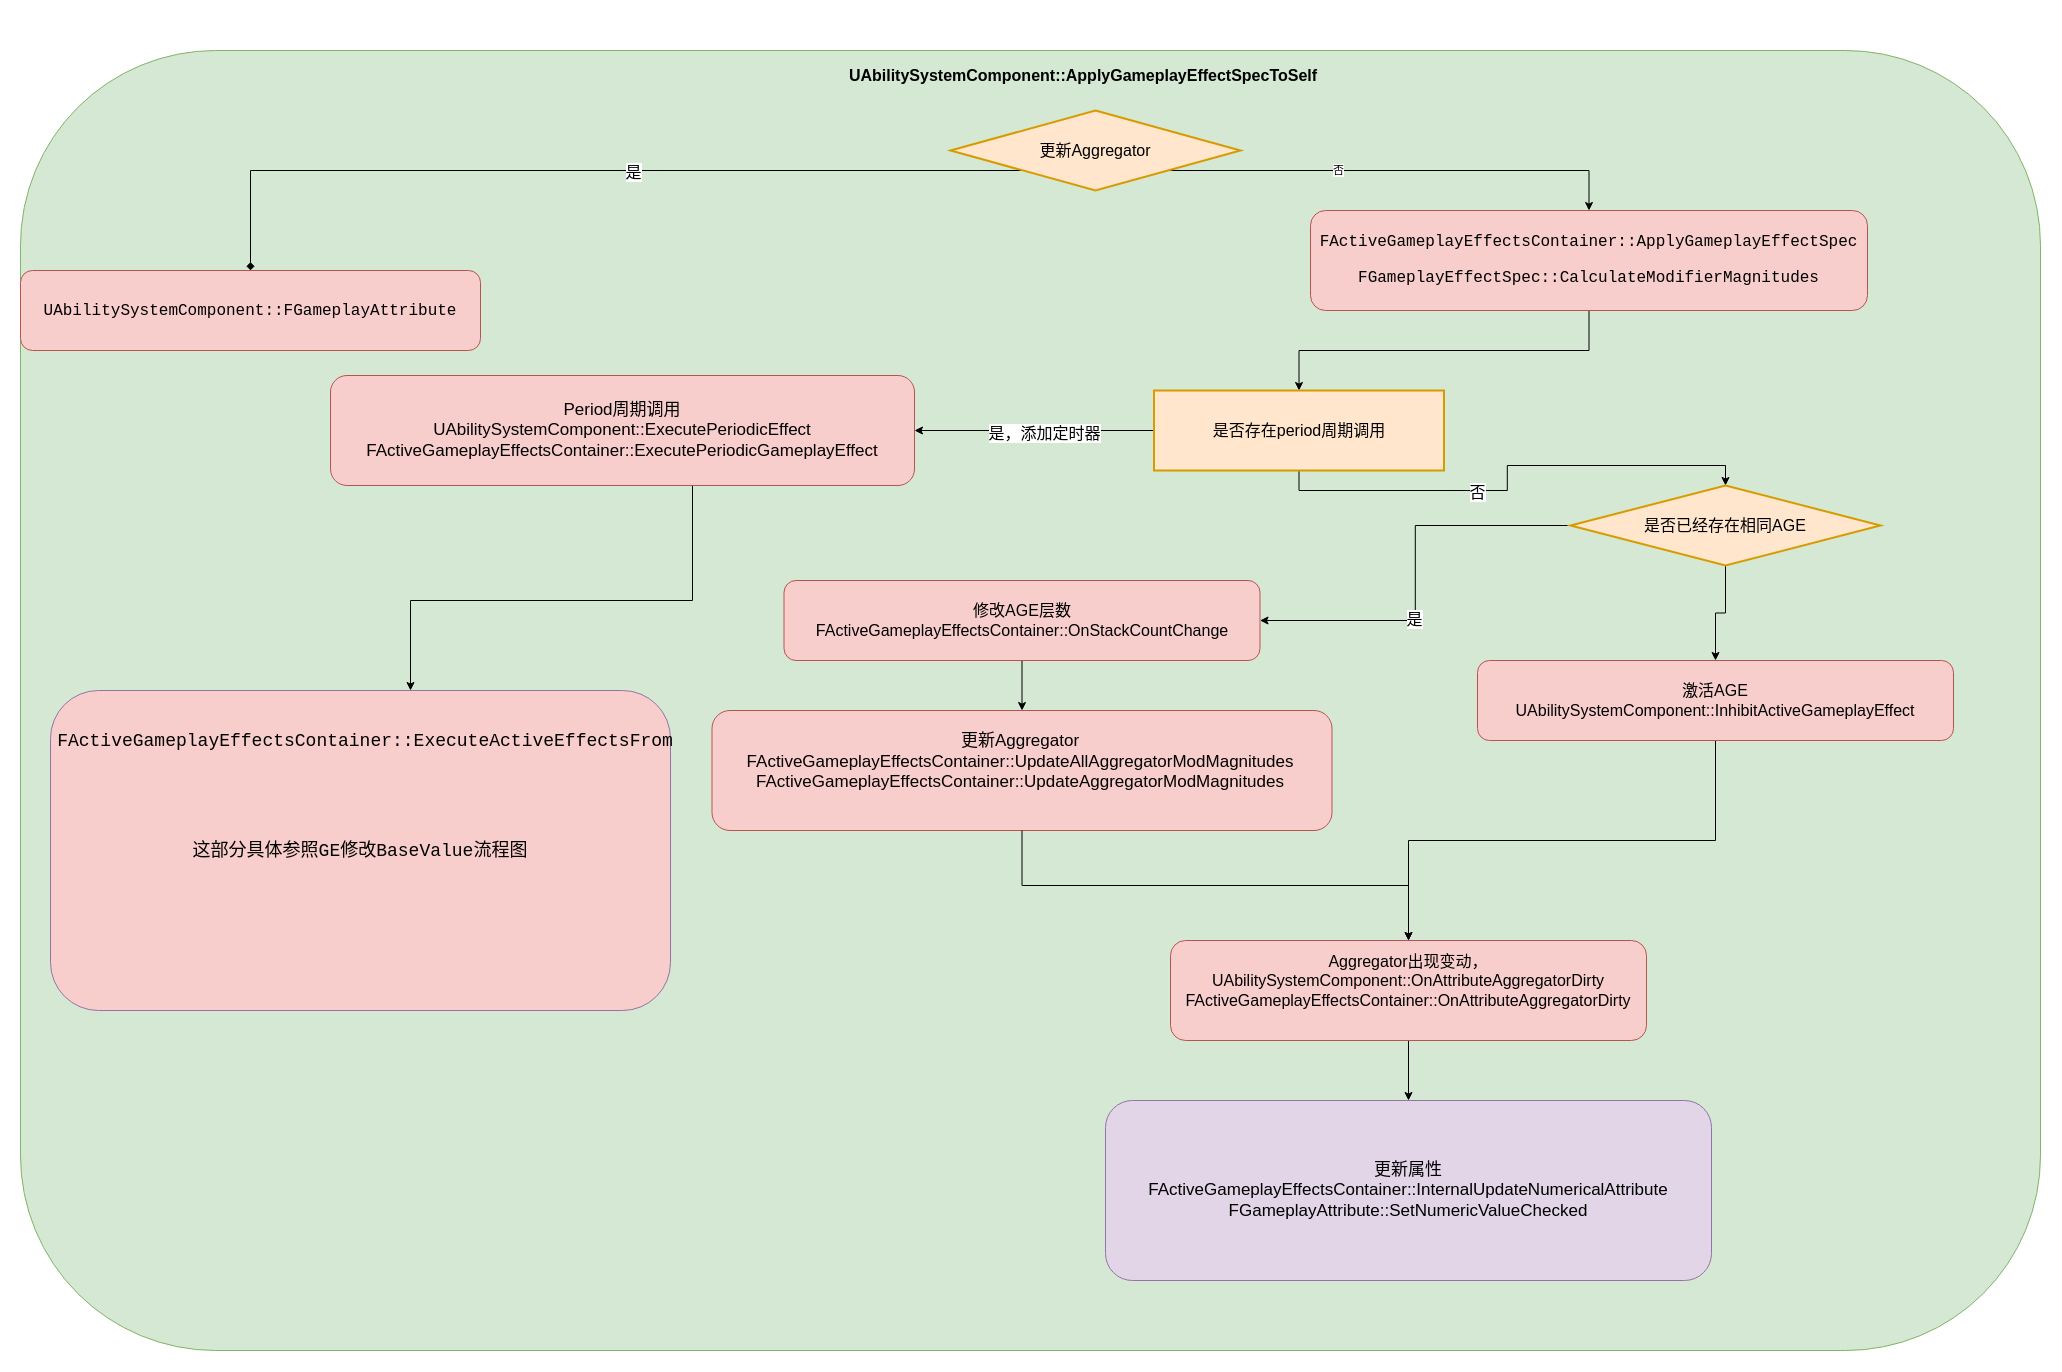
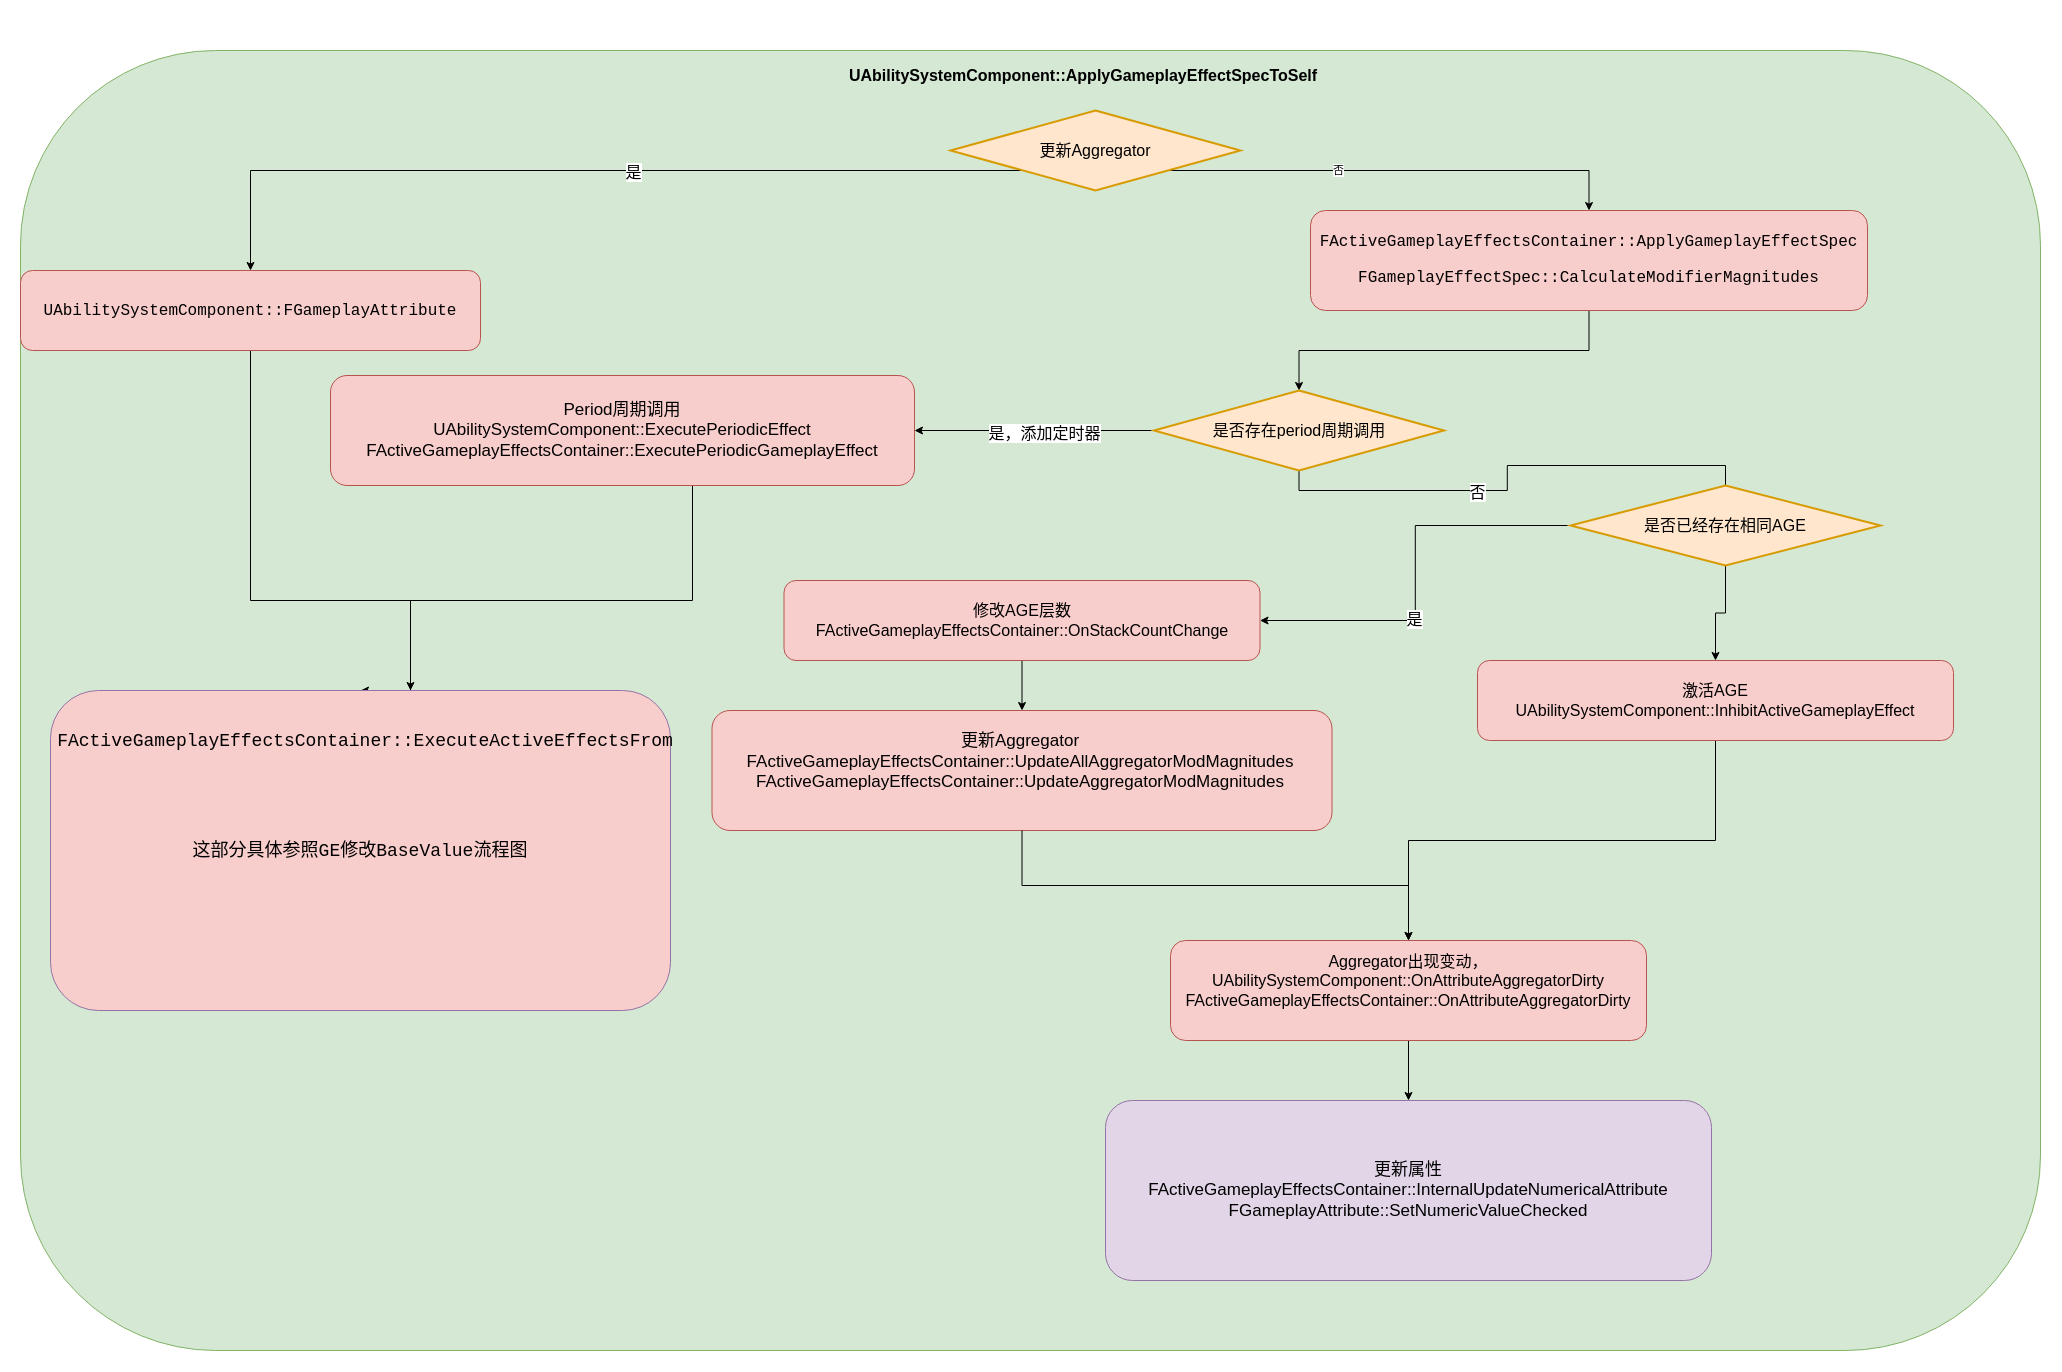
edge "更新Aggregator" -> "UAbilitySystemComponent::FGameplayAttribute": arrowhead diamond -> classic
node "是否存在period周期调用": shape rectangle -> diamond
edge "是否存在period周期调用" -> "是否已经存在相同AGE": arrowhead classic -> none
edge "UAbilitySystemComponent::FGameplayAttribute" -> "这部分具体参照GE修改BaseValue流程图": added
